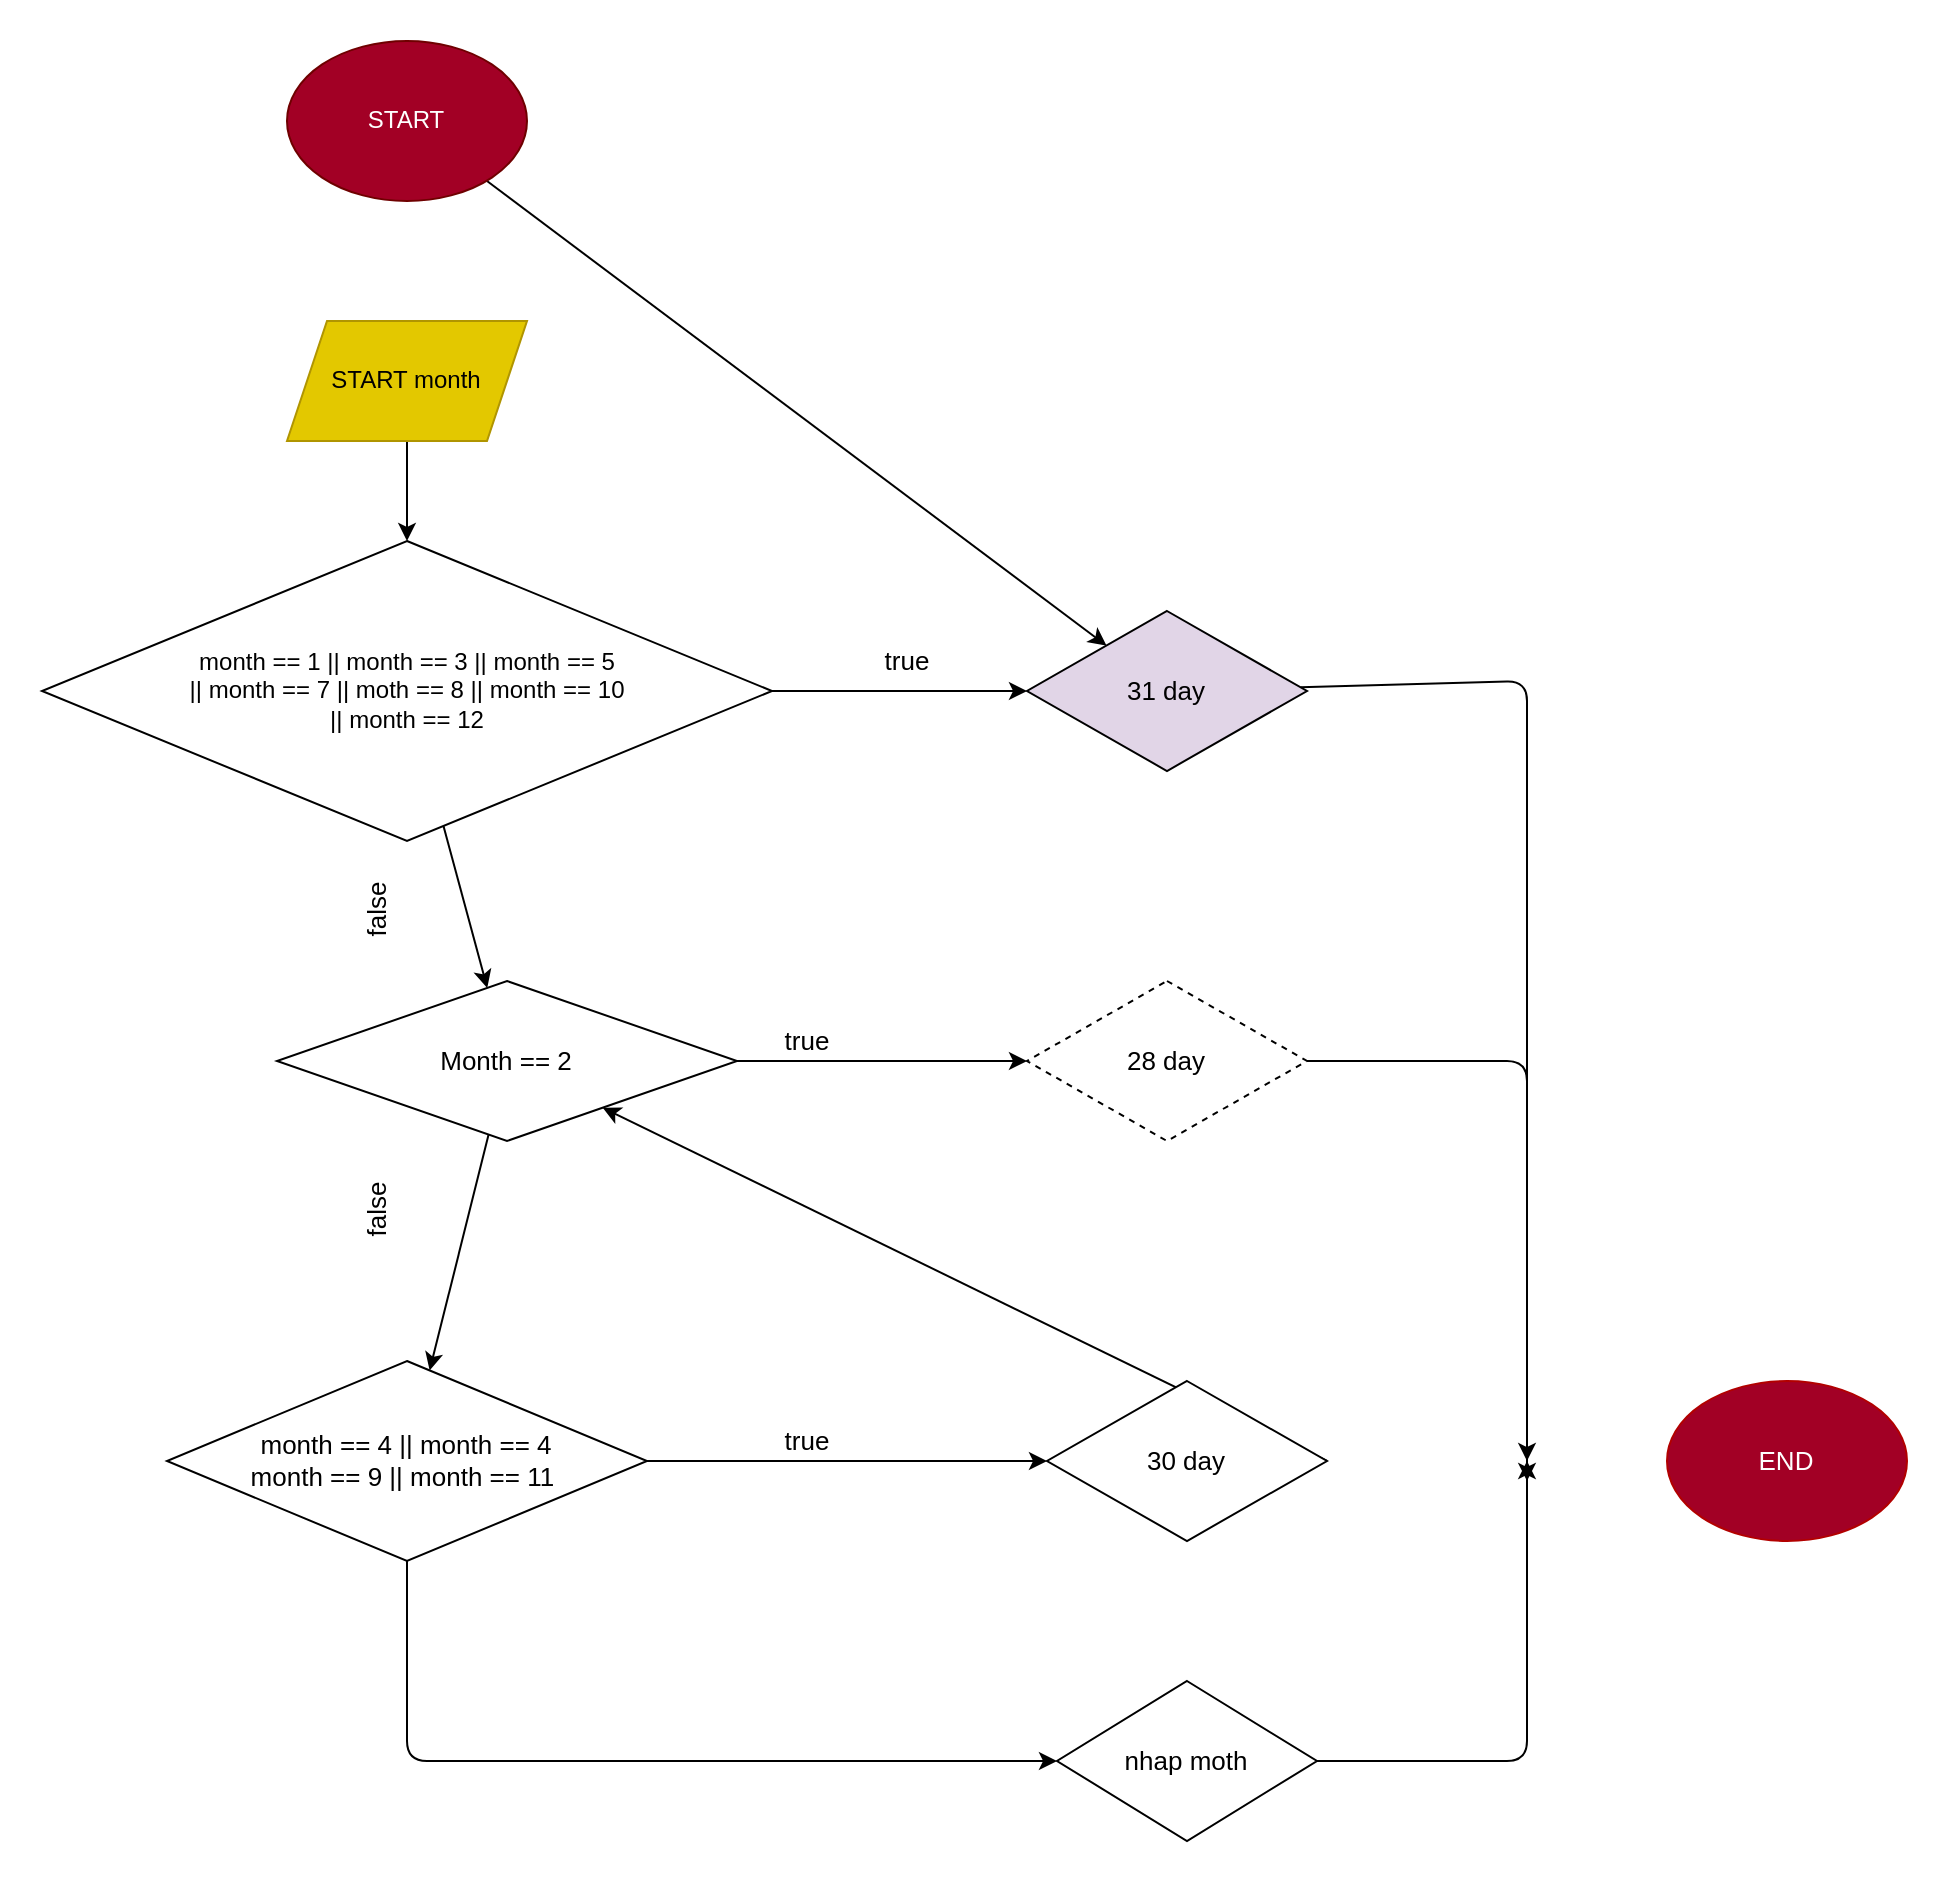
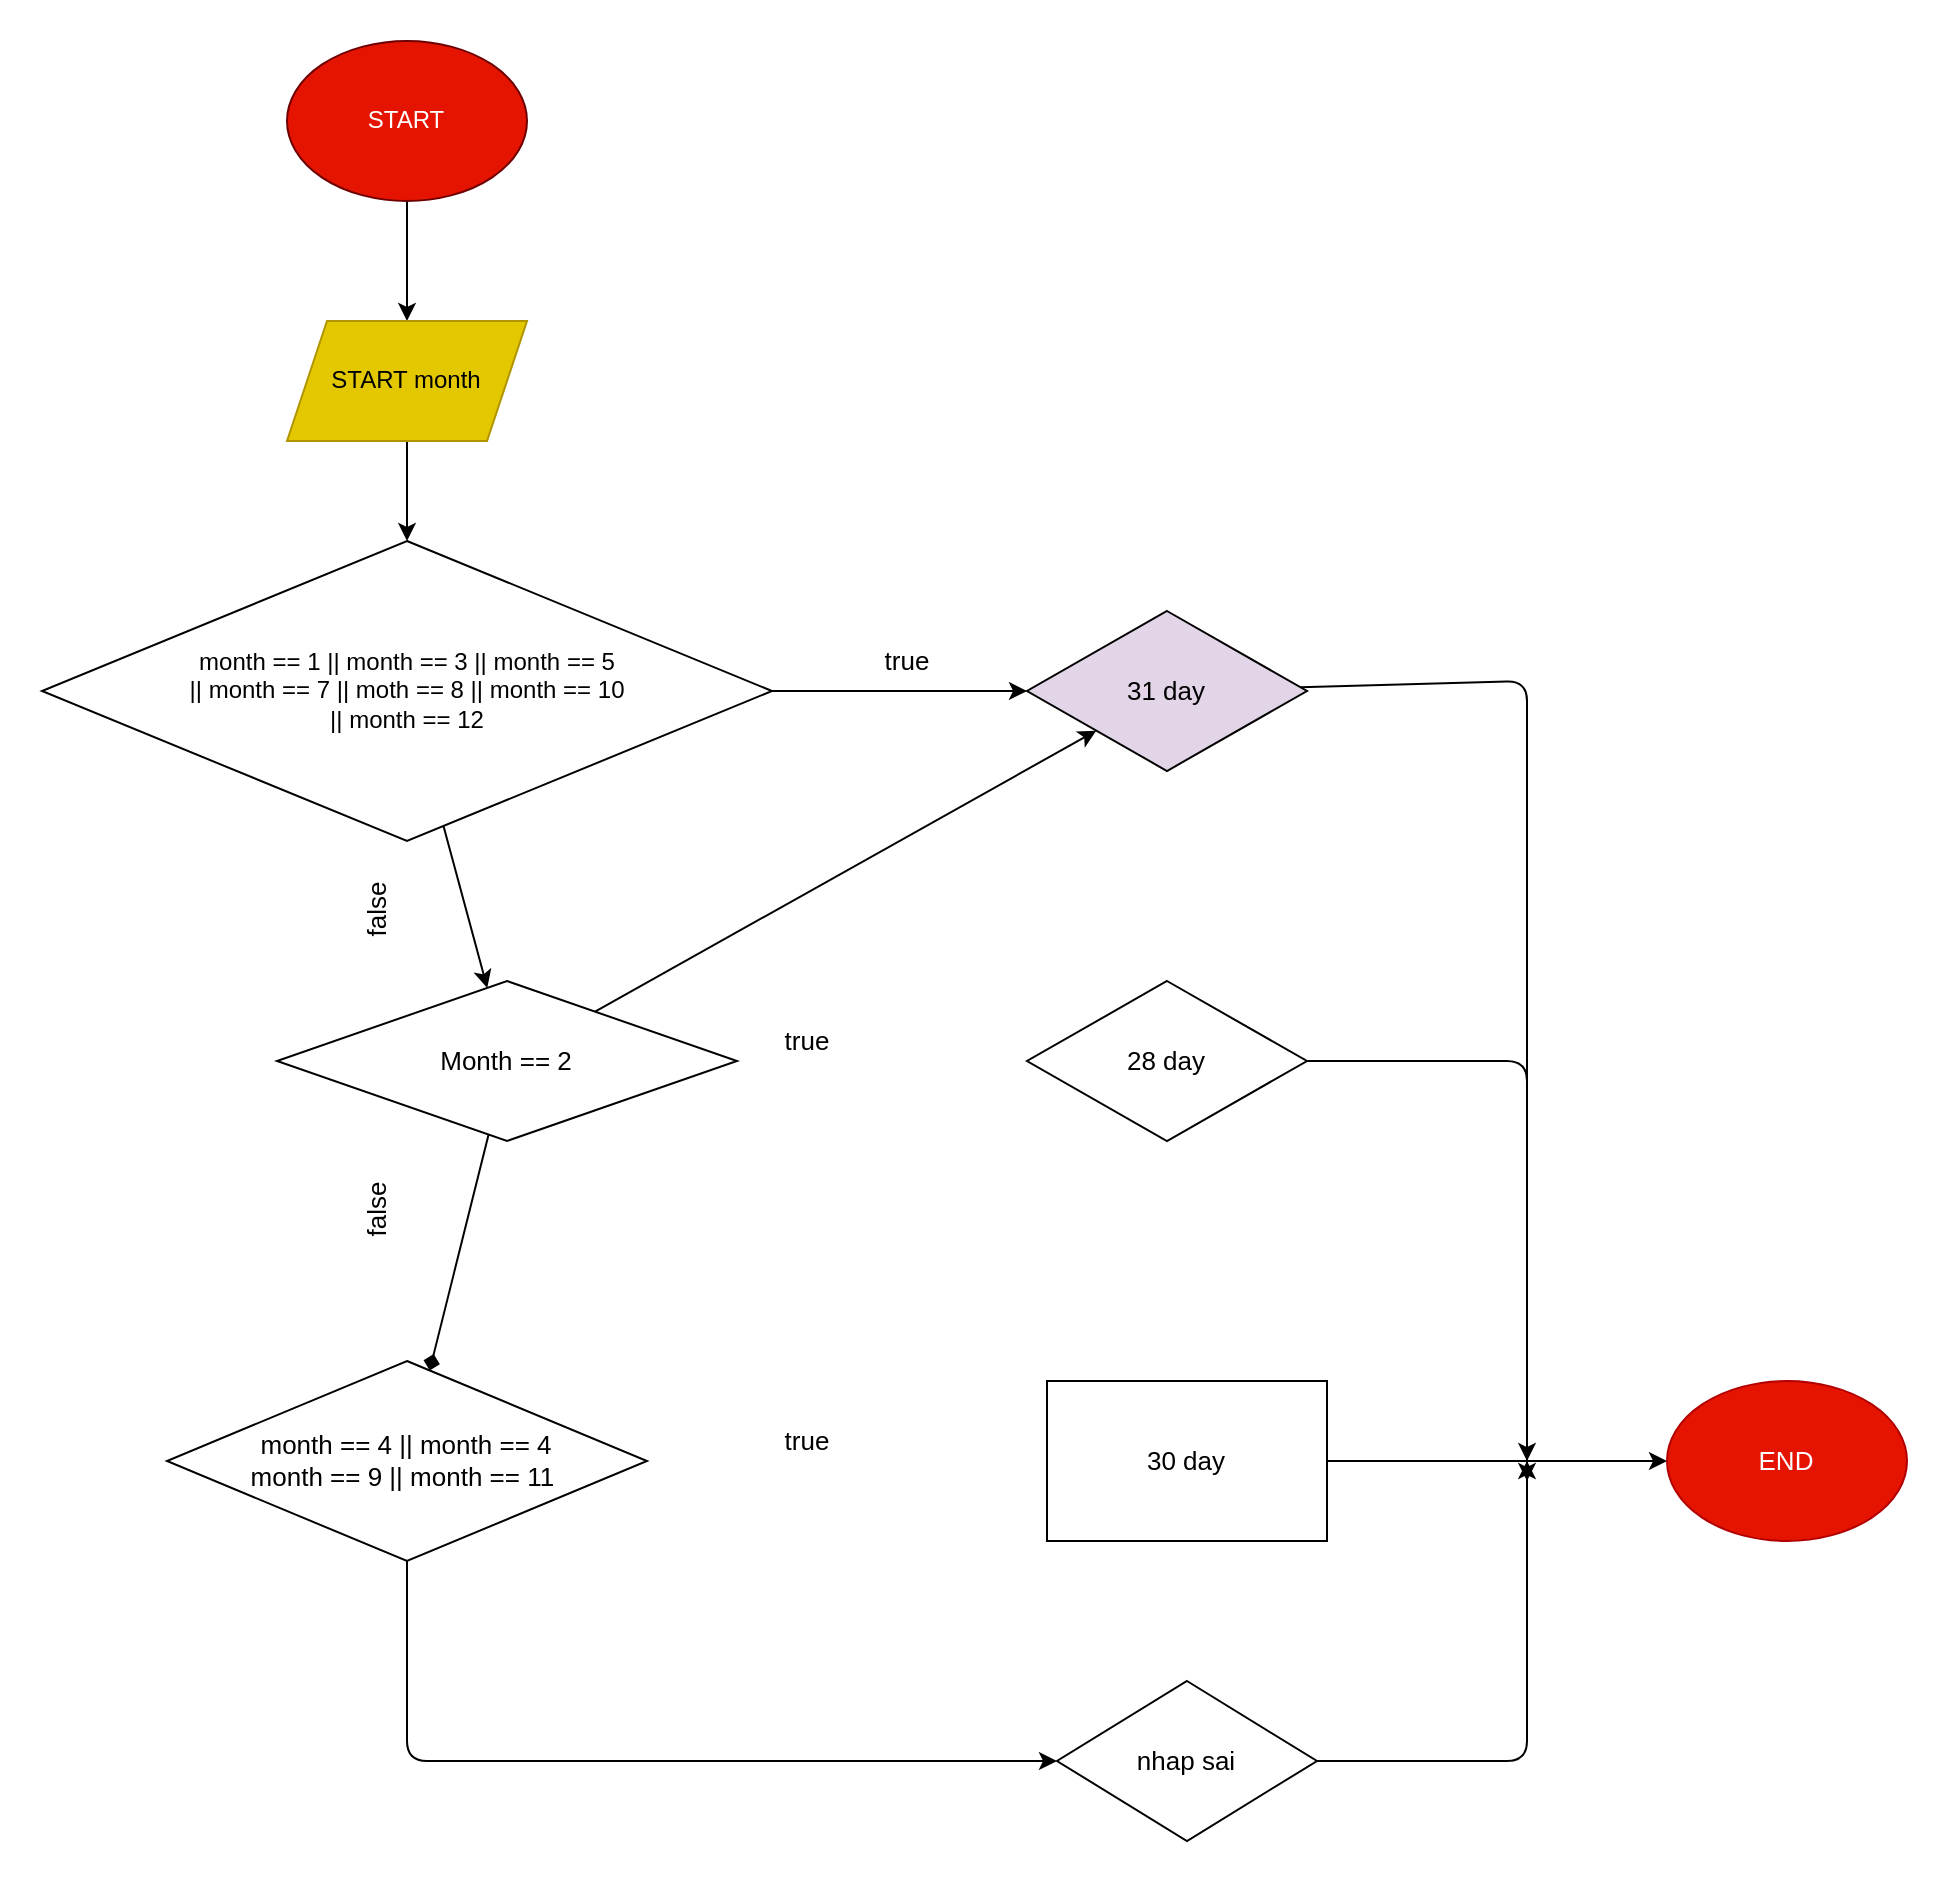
node "START": fillcolor #a20025 -> #e51400
edge "START" -> "31 day": now "START" -> "START month"
edge "Month == 2" -> "28 day": now "Month == 2" -> "31 day"
node "28 day": style dashed -> solid
edge "30 day" -> "Month == 2": now "30 day" -> "END"
edge "Month == 2" -> "month == 4 || month == 4 month == 9 || month == 11": arrowhead classic -> diamond
edge "month == 4 || month == 4 month == 9 || month == 11" -> "30 day": removed
node "30 day": shape diamond -> rectangle
node "END": fillcolor #a20025 -> #e51400
node "nhap moth": label "nhap moth" -> "nhap sai"
